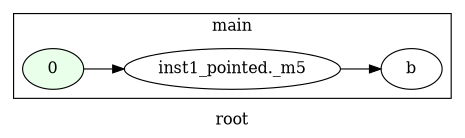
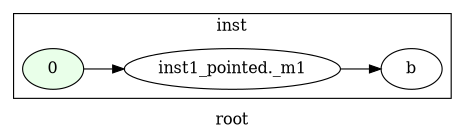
cluster "main": label "main" -> "inst"
node "inst1_pointed._m5": label "inst1_pointed._m5" -> "inst1_pointed._m1"
